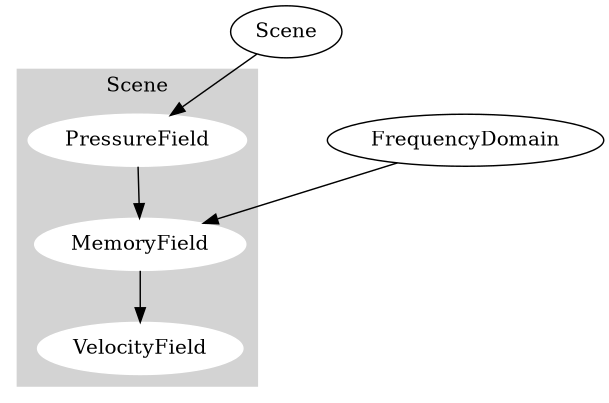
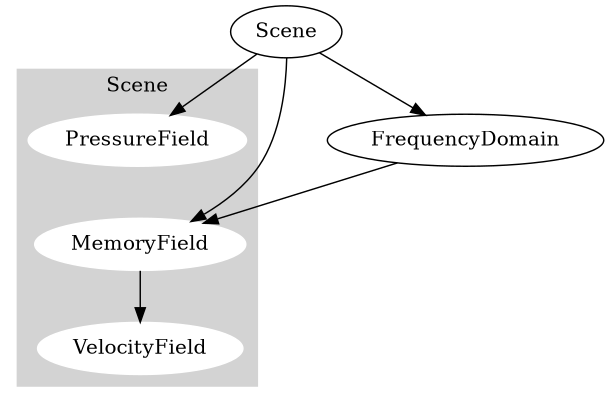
edge "Scene" -> "FrequencyDomain": added
edge "PressureField" -> "MemoryField": now "Scene" -> "MemoryField"
